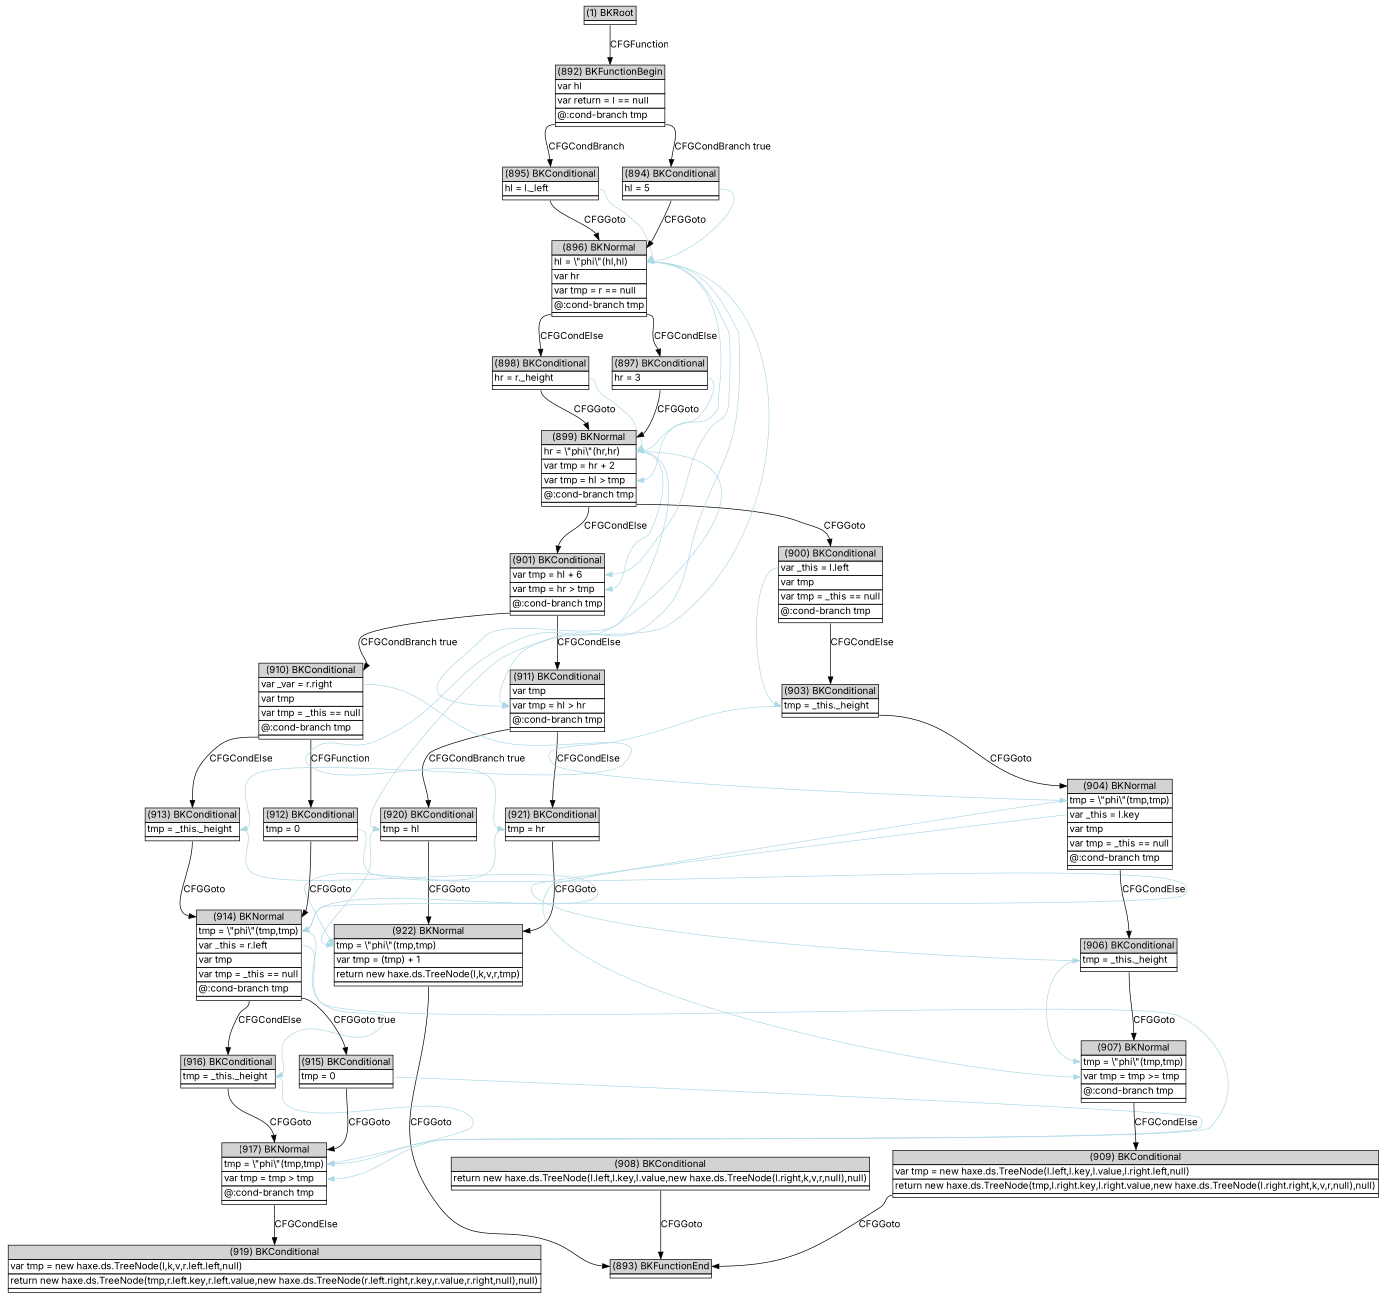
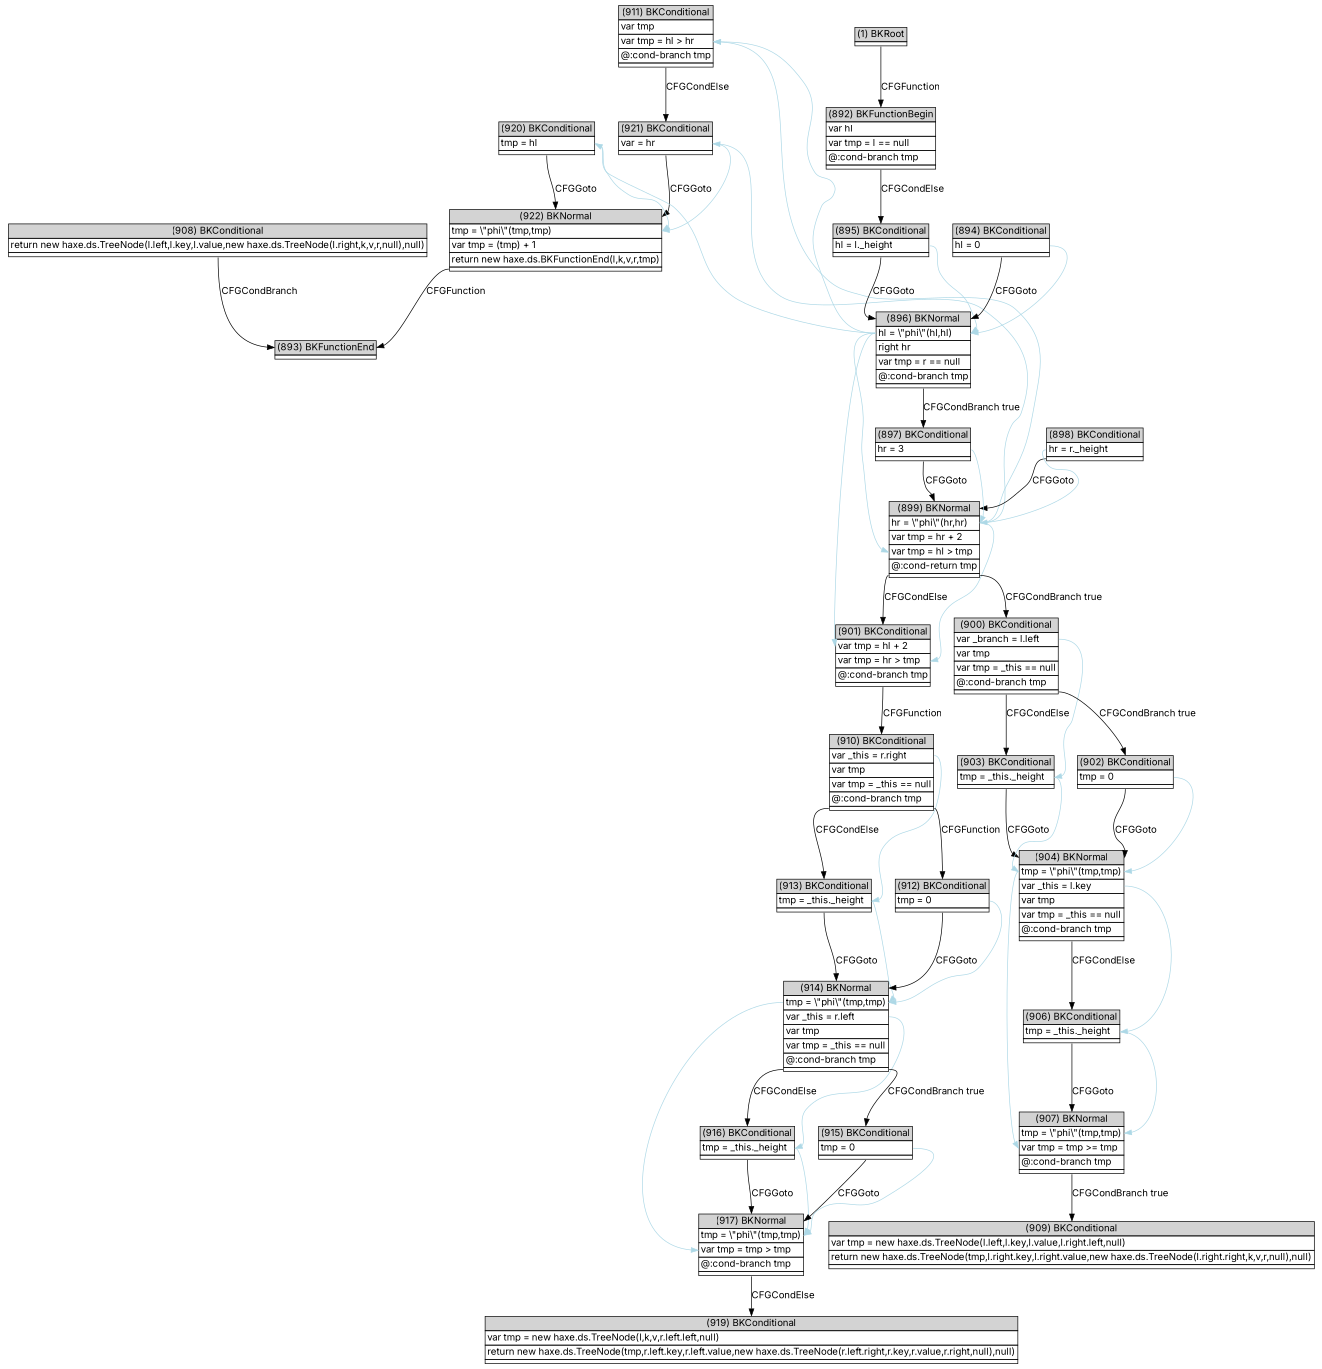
node "(892) BKFunctionBegin": text "var return = l == null" -> "var tmp = l == null"
edge "(892) BKFunctionBegin" -> "(894) BKConditional": removed, label "CFGCondBranch true"
edge "(892) BKFunctionBegin" -> "(895) BKConditional": label "CFGCondBranch" -> "CFGCondElse"
node "(895) BKConditional": text "hl = l._left" -> "hl = l._height"
node "(894) BKConditional": text "hl = 5" -> "hl = 0"
node "(896) BKNormal": text "var hr" -> "right hr"
edge "(896) BKNormal" -> "(898) BKConditional": removed, label "CFGCondElse"
edge "(896) BKNormal" -> "(897) BKConditional": label "CFGCondElse" -> "CFGCondBranch true"
node "(899) BKNormal": text "@:cond-branch tmp" -> "@:cond-return tmp"
edge "(899) BKNormal" -> "(900) BKConditional": label "CFGGoto" -> "CFGCondBranch true"
node "(900) BKConditional": text "var _this = l.left" -> "var _branch = l.left"
node "(901) BKConditional": text "var tmp = hl + 6" -> "var tmp = hl + 2"
edge "(901) BKConditional" -> "(911) BKConditional": removed, label "CFGCondElse"
edge "(901) BKConditional" -> "(910) BKConditional": label "CFGCondBranch true" -> "CFGFunction"
node "(910) BKConditional": text "var _var = r.right" -> "var _this = r.right"
edge "(911) BKConditional" -> "(920) BKConditional": removed, label "CFGCondBranch true"
node "(902) BKConditional": added
node "(921) BKConditional": text "tmp = hr" -> "var = hr"
node "(922) BKNormal": text "return new haxe.ds.TreeNode(l,k,v,r,tmp)" -> "return new haxe.ds.BKFunctionEnd(l,k,v,r,tmp)"
edge "(914) BKNormal" -> "(915) BKConditional": label "CFGGoto true" -> "CFGCondBranch true"
edge "(922) BKNormal" -> "(893) BKFunctionEnd": label "CFGGoto" -> "CFGFunction"
edge "(907) BKNormal" -> "(909) BKConditional": label "CFGCondElse" -> "CFGCondBranch true"
edge "(908) BKConditional" -> "(893) BKFunctionEnd": label "CFGGoto" -> "CFGCondBranch"
edge "(909) BKConditional" -> "(893) BKFunctionEnd": removed, label "CFGGoto"
